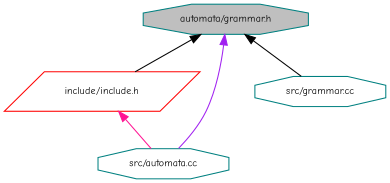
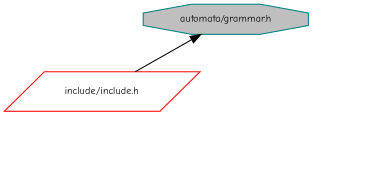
node "src/grammar.cc": removed
node "src/automata.cc": removed
